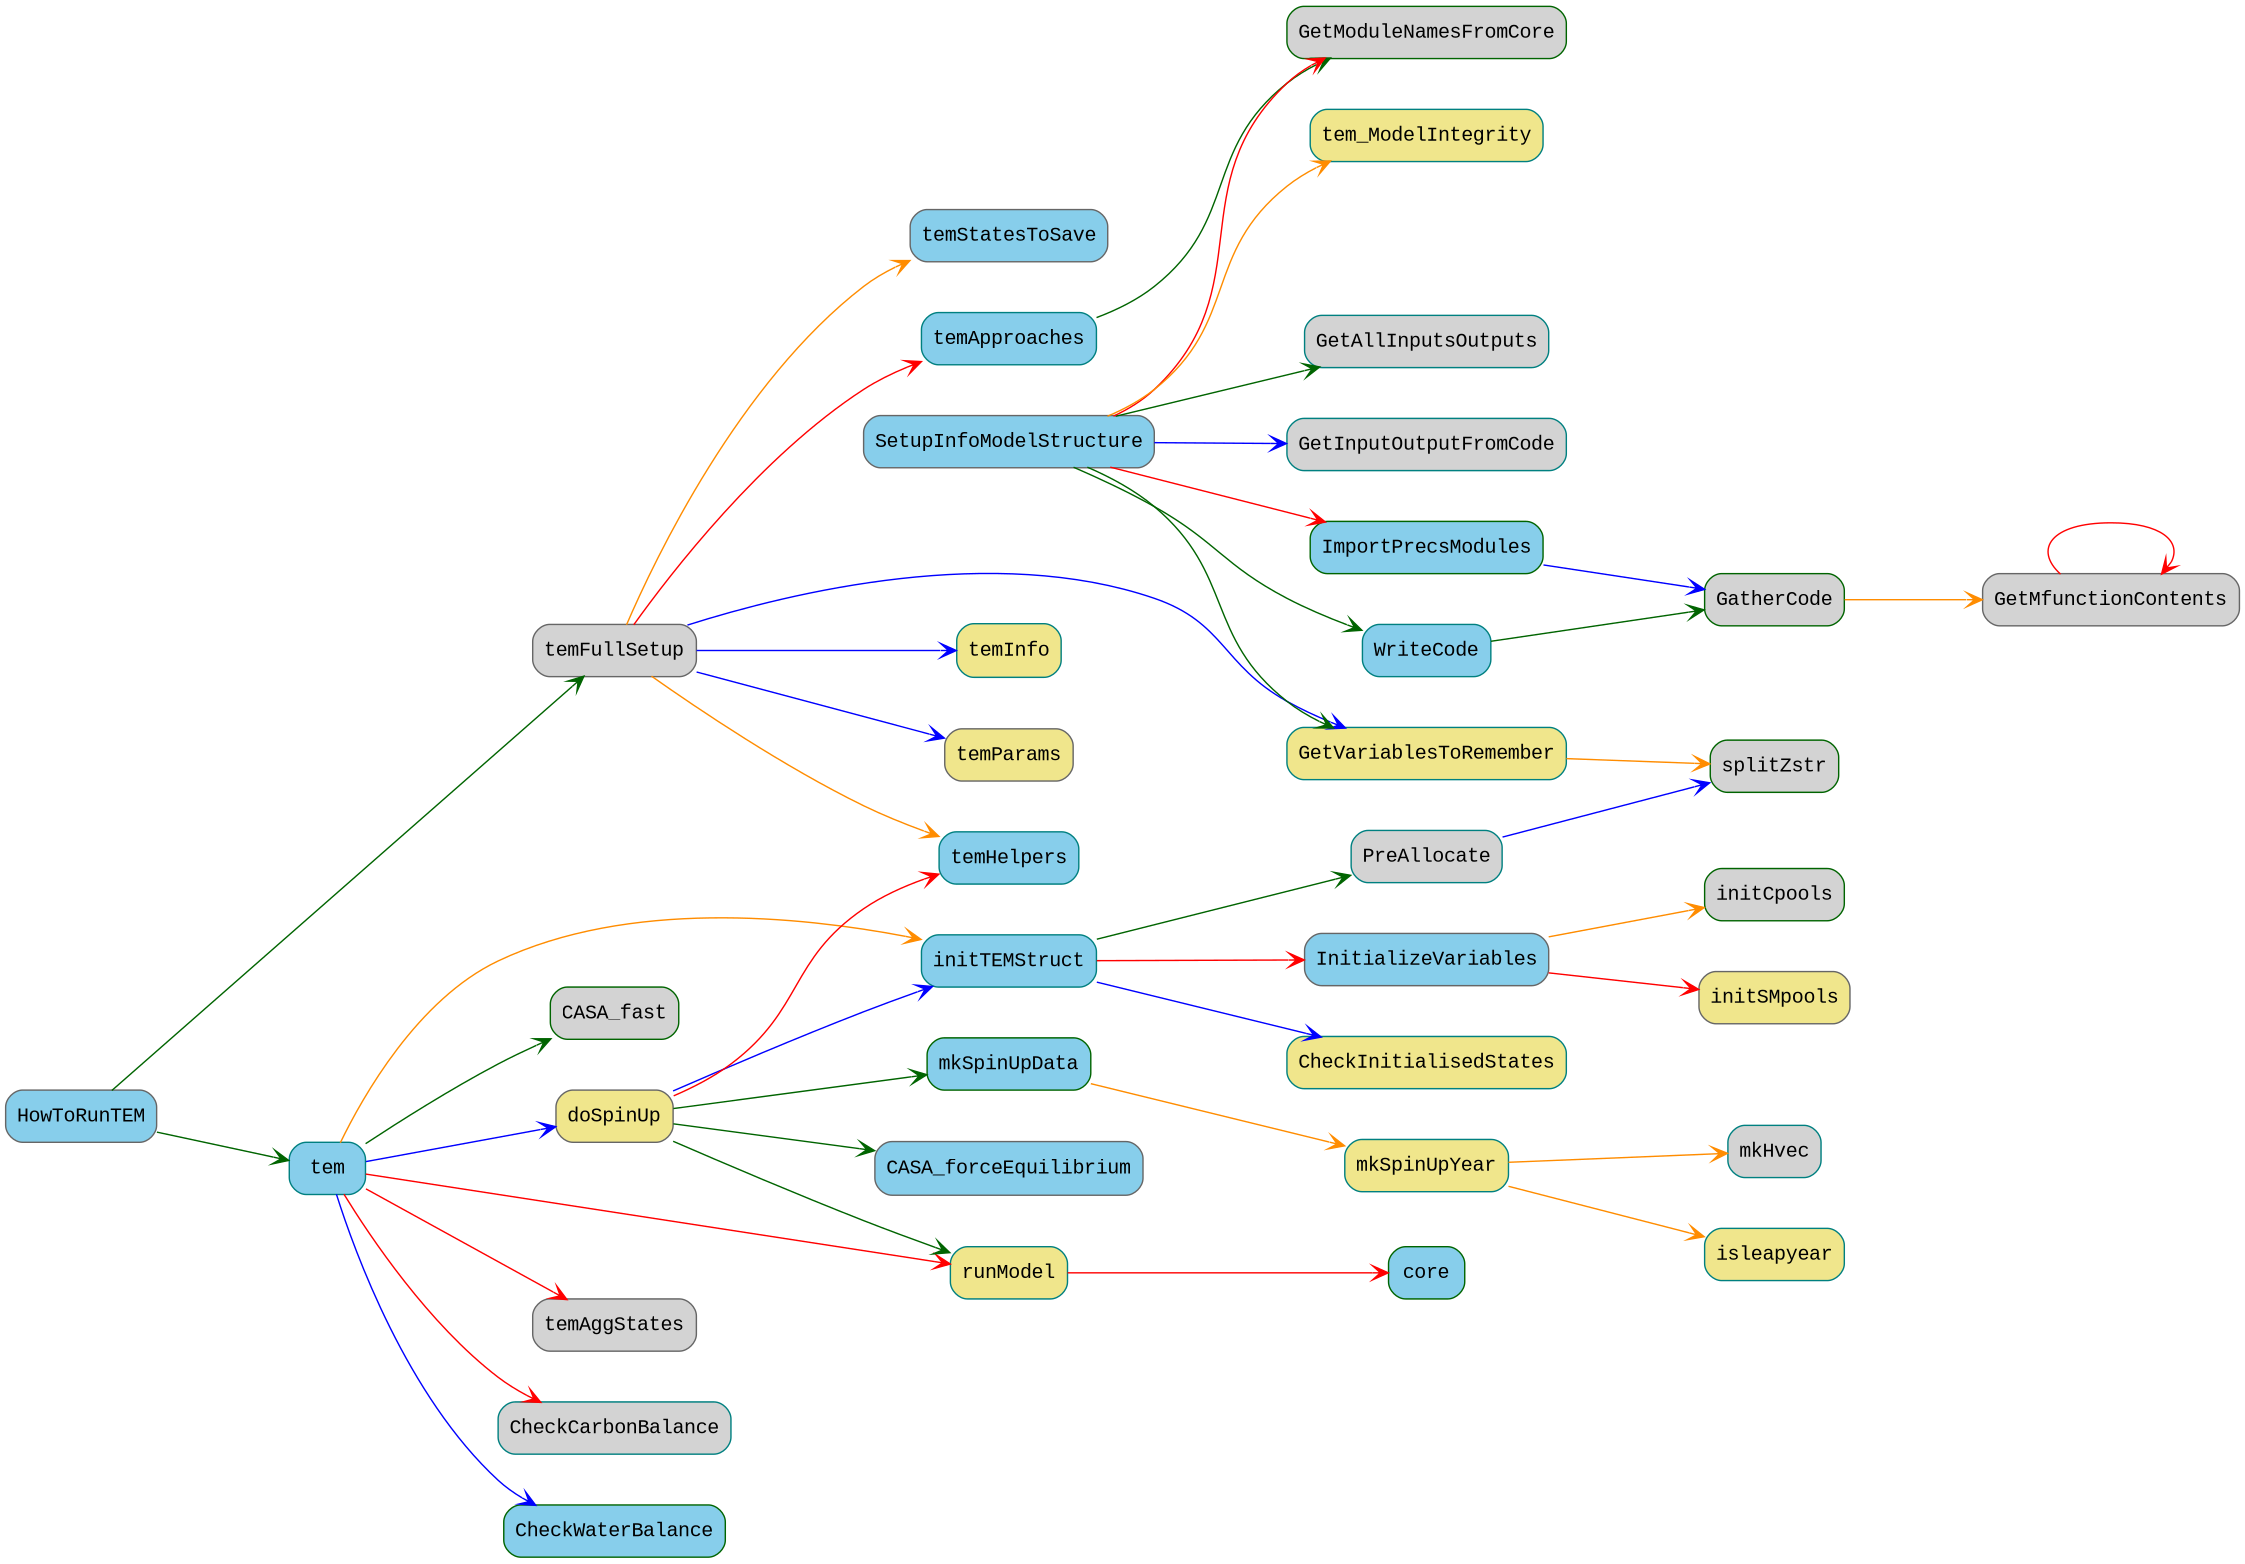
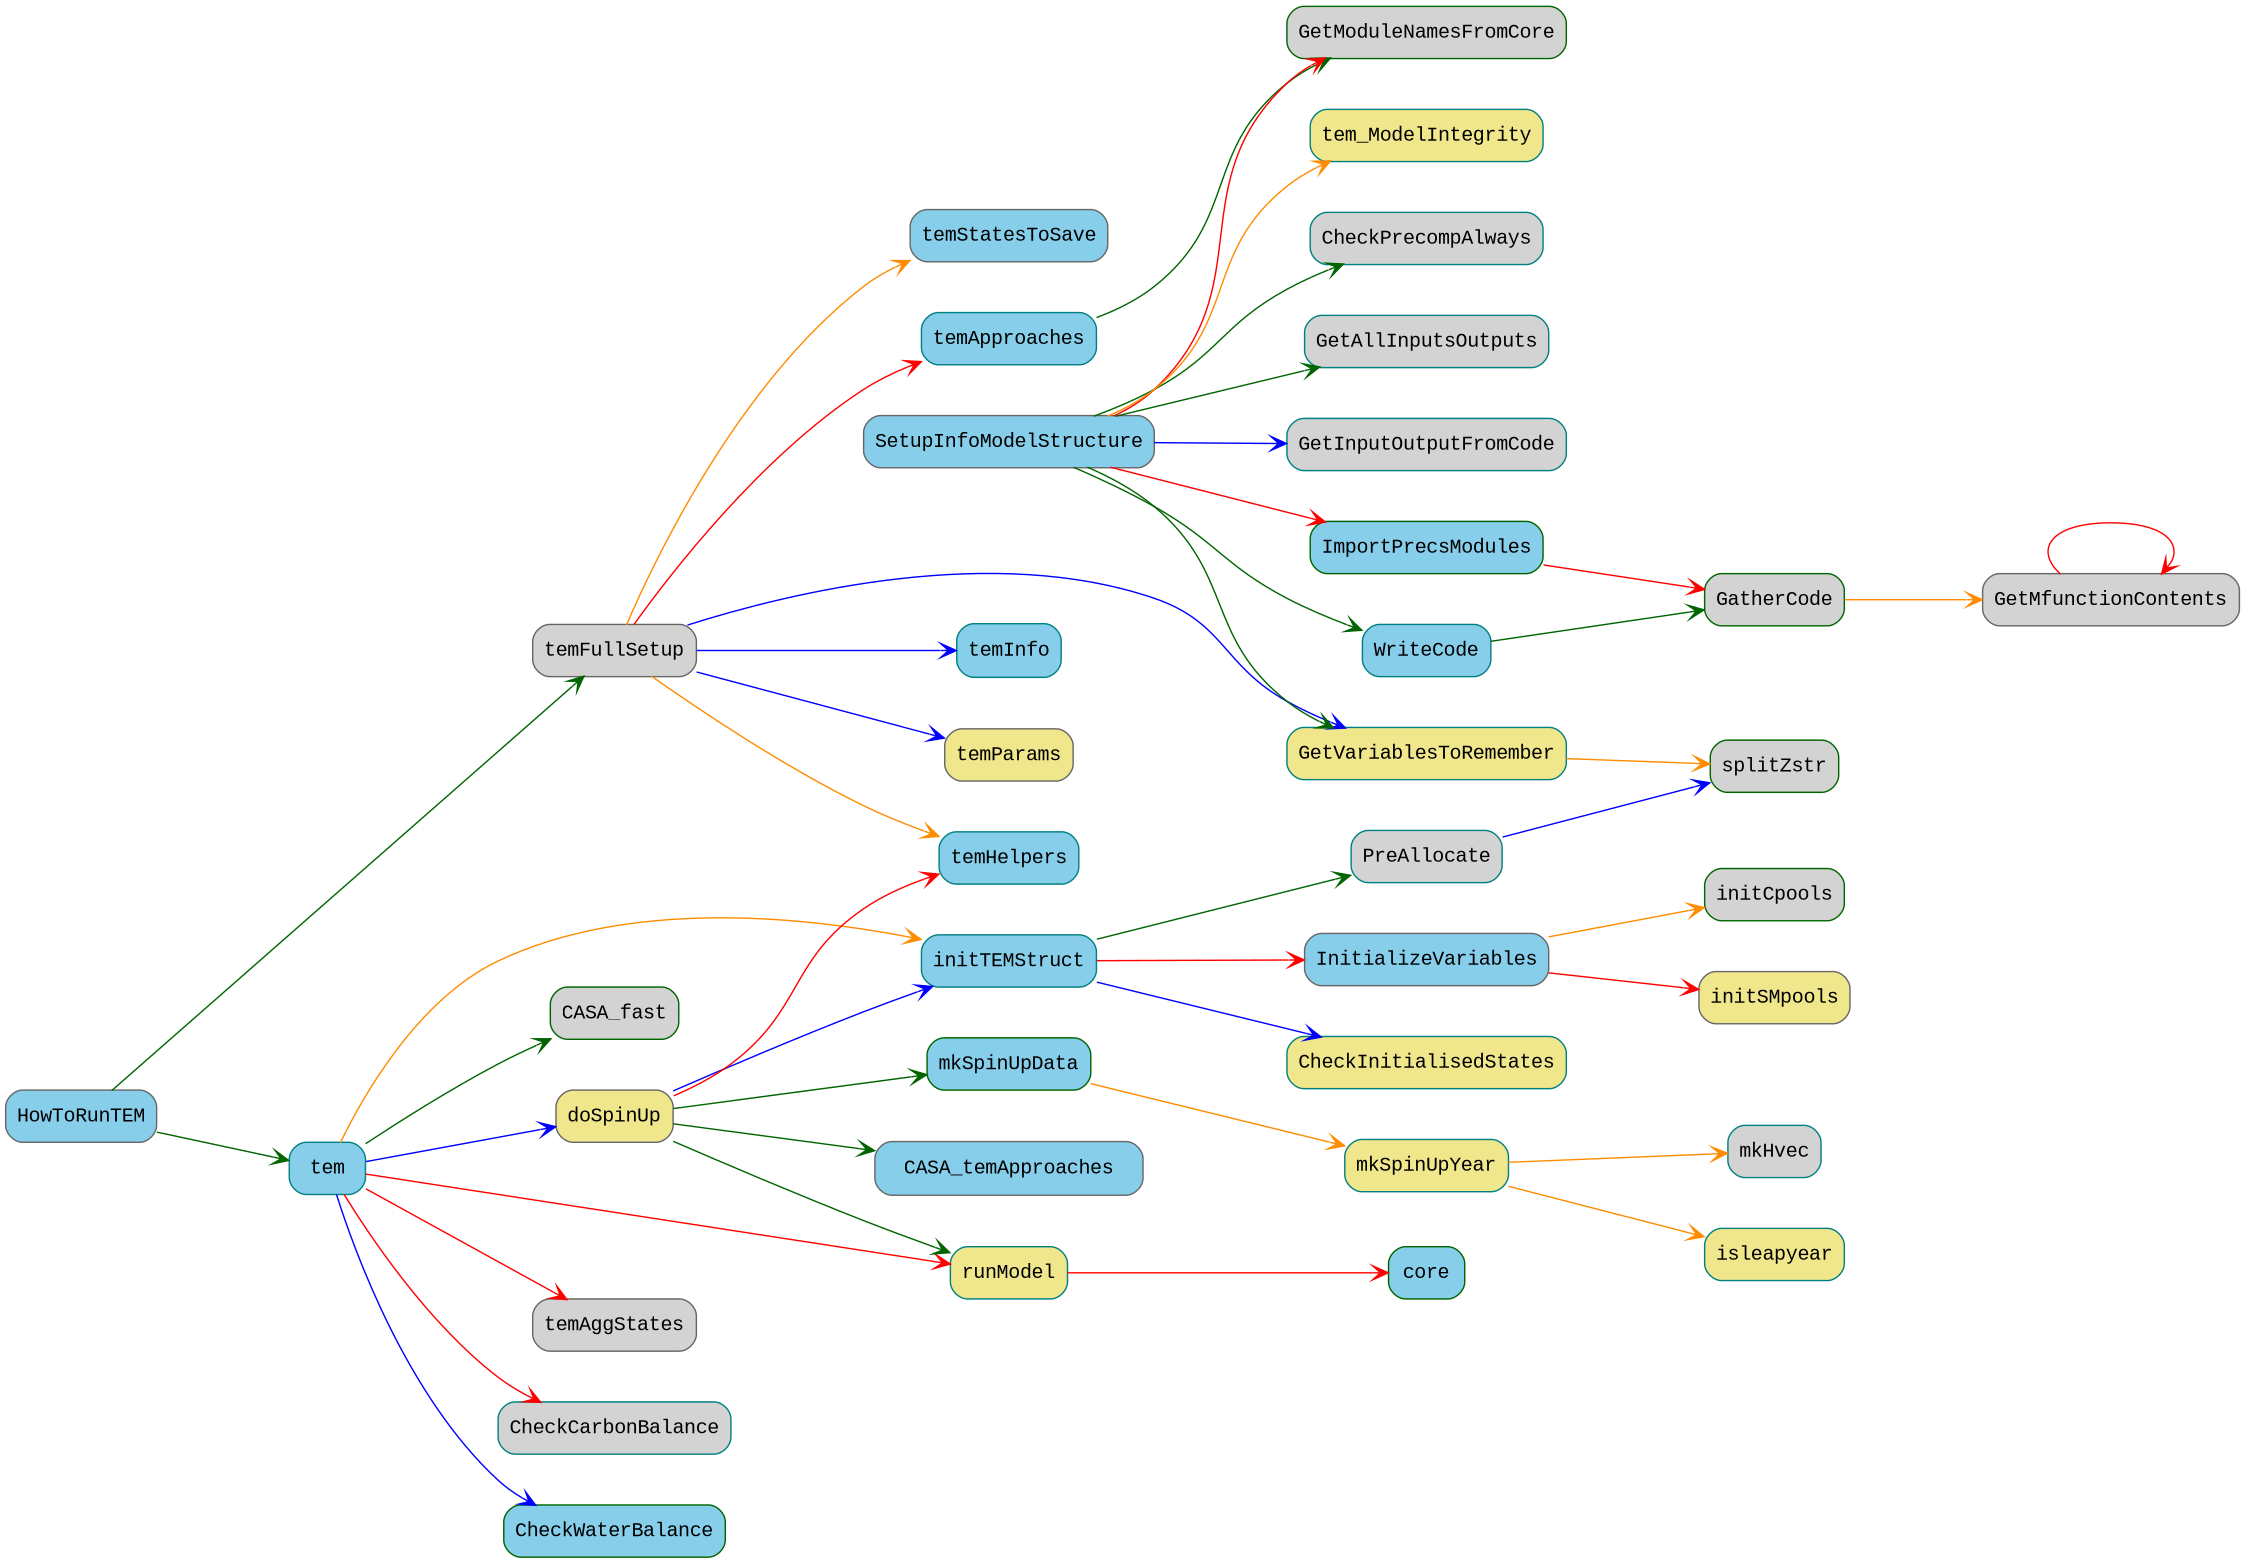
node "CheckPrecompAlways": added
edge "ImportPrecsModules" -> "GatherCode": color blue -> red
node "temInfo": fillcolor khaki -> skyblue
node "CASA_forceEquilibrium": label "CASA_forceEquilibrium" -> "CASA_temApproaches"
